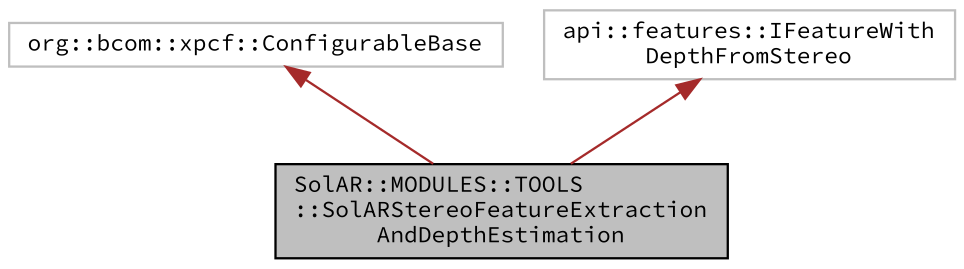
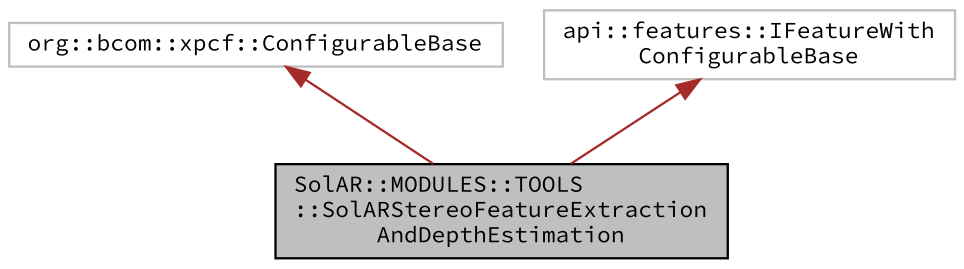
node "api::features::IFeatureWith DepthFromStereo": label "api::features::IFeatureWith DepthFromStereo" -> "api::features::IFeatureWith ConfigurableBase"
